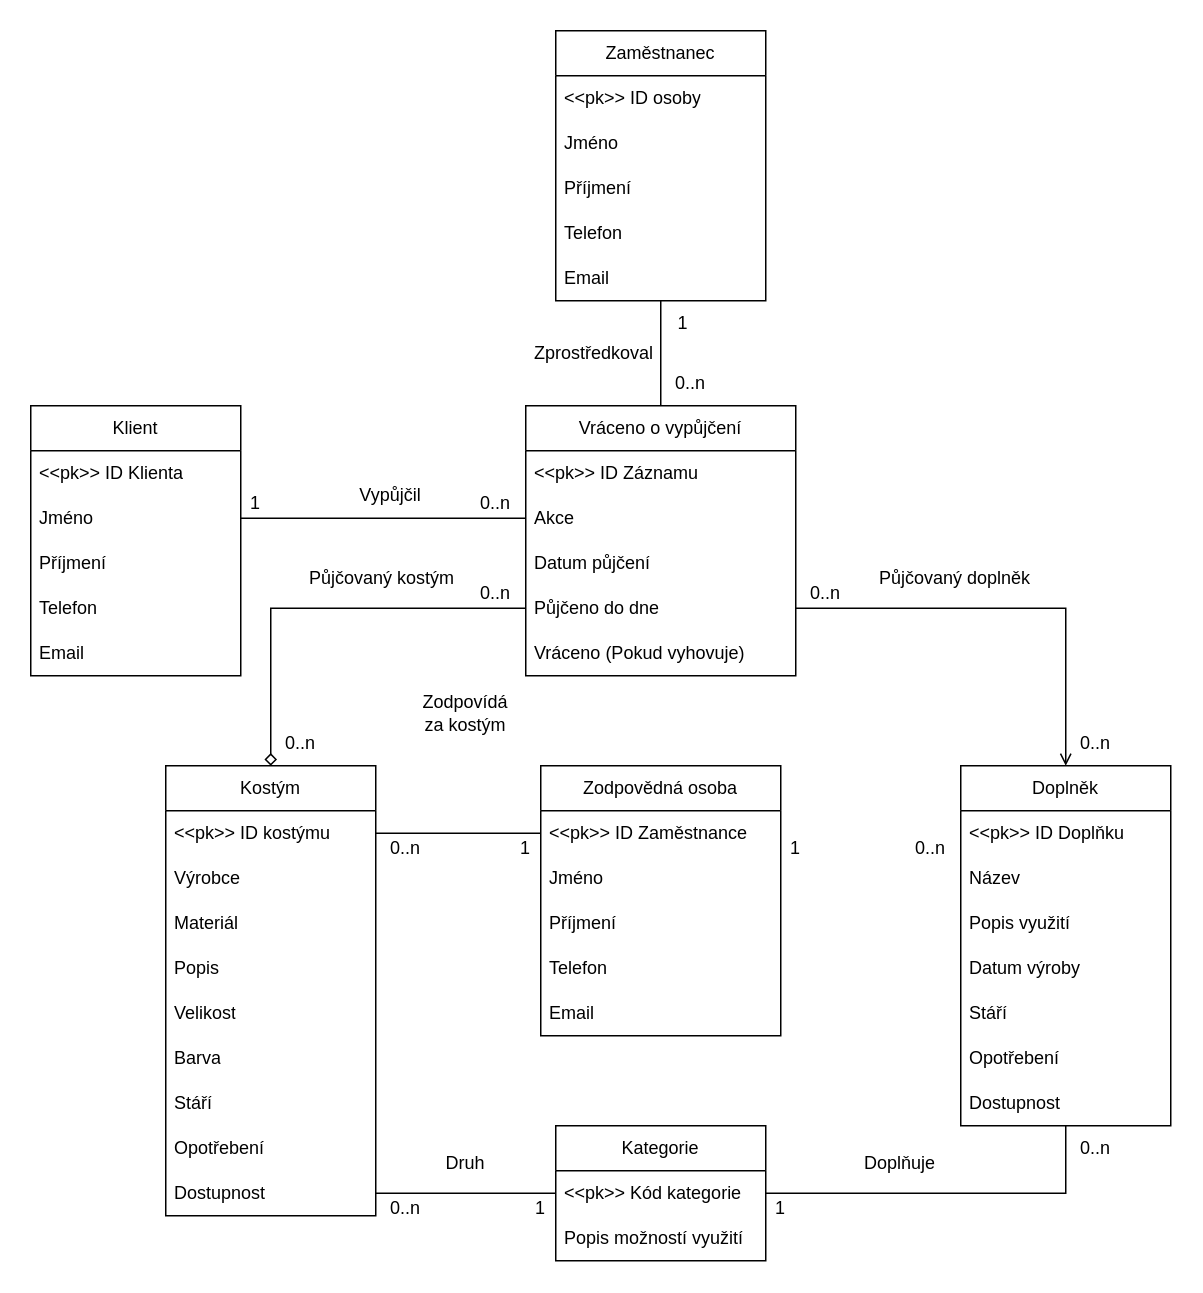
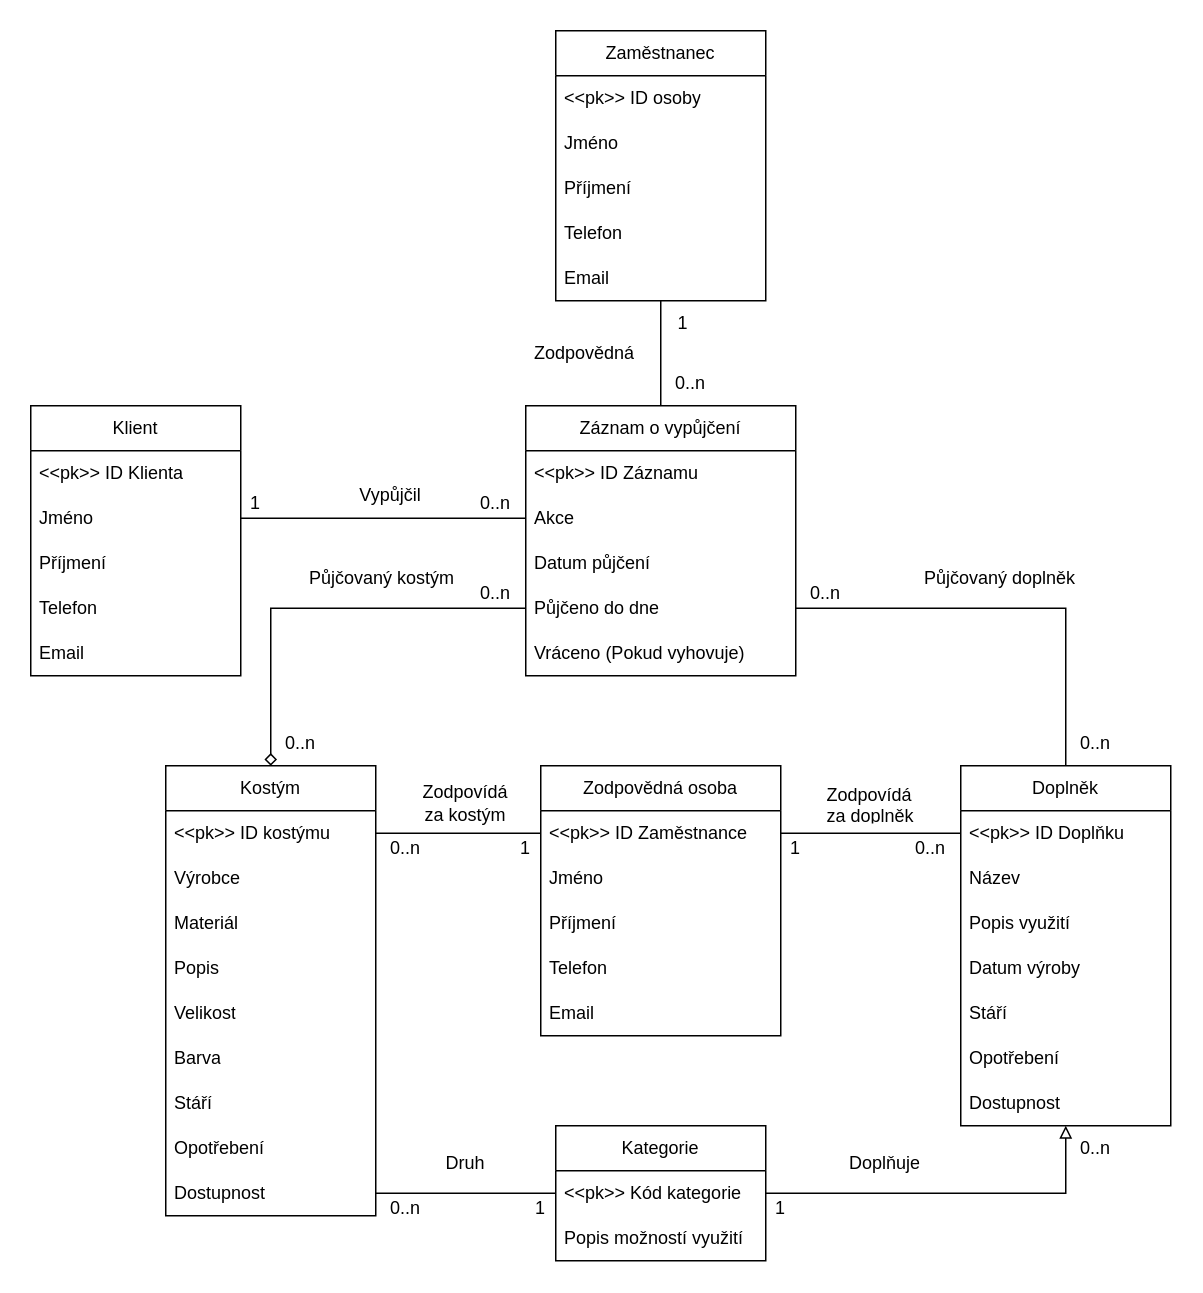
node "Zprostředkoval": label "Zprostředkoval" -> "Zodpovědná"
node "Vráceno o vypůjčení": label "Vráceno o vypůjčení" -> "Záznam o vypůjčení"
node "Půjčovaný doplněk": moved (961, 578) -> (1006, 578)
node "Zodpovídá za kostým": moved (466, 713) -> (466, 803)
edge "Půjčeno do dne" -> "Doplněk": arrowhead open -> none
node "Zodpovídá za doplněk": added
edge "<<pk>> ID Zaměstnance" -- "<<pk>> ID Doplňku": added
edge "Doplněk" -- "<<pk>> Kód kategorie": arrowhead none -> block
node "Doplňuje": moved (916, 1163) -> (901, 1163)
